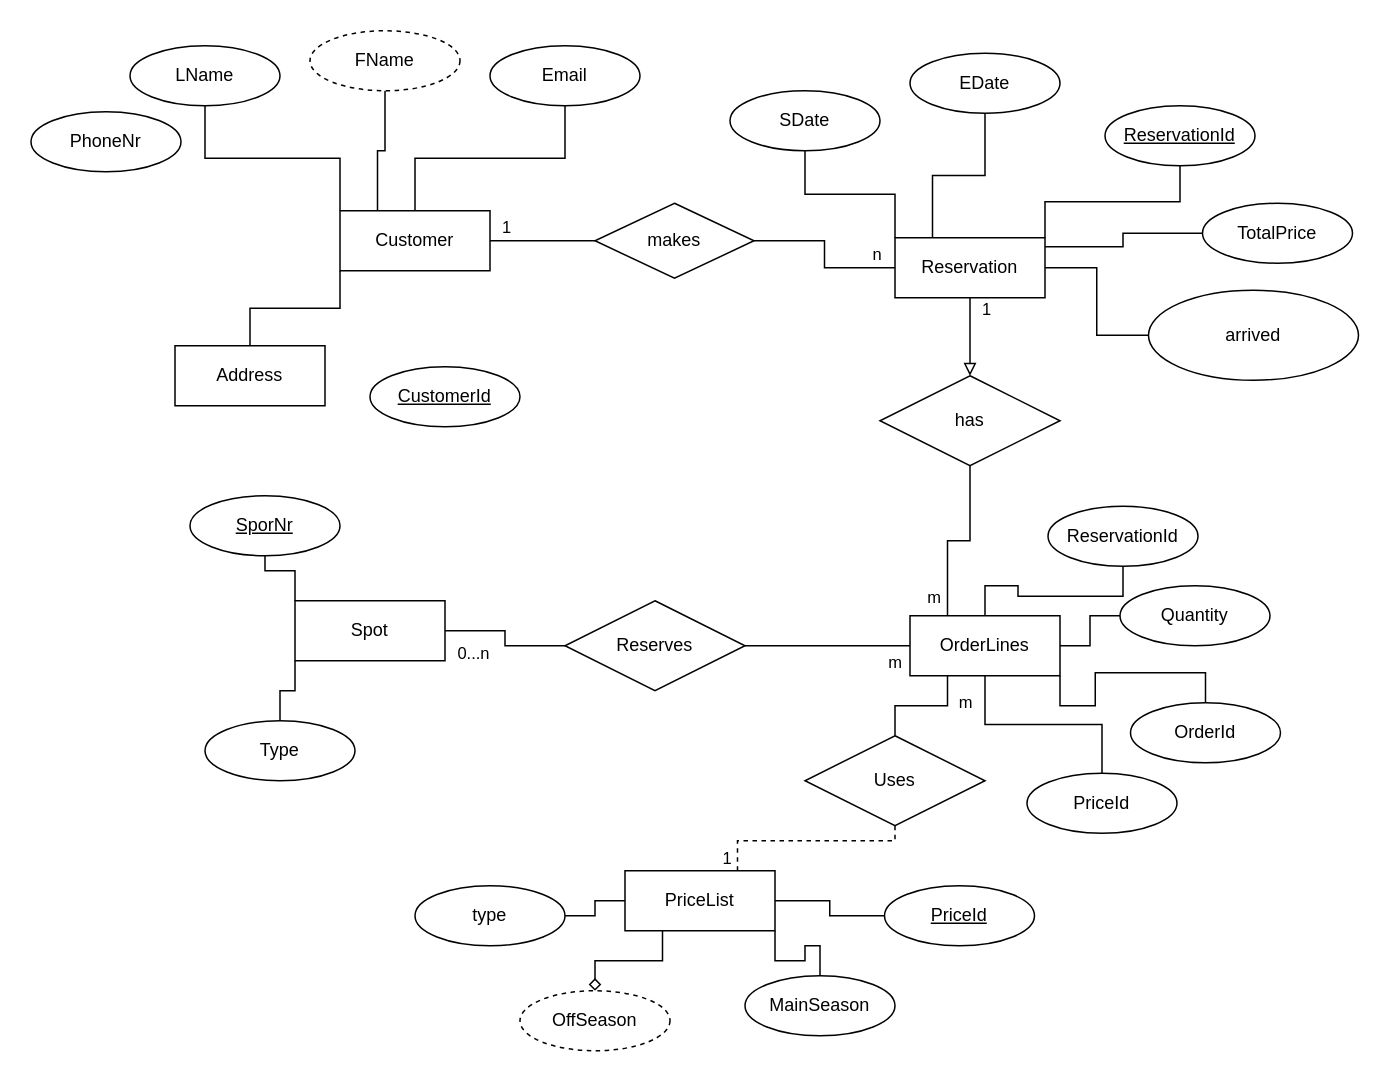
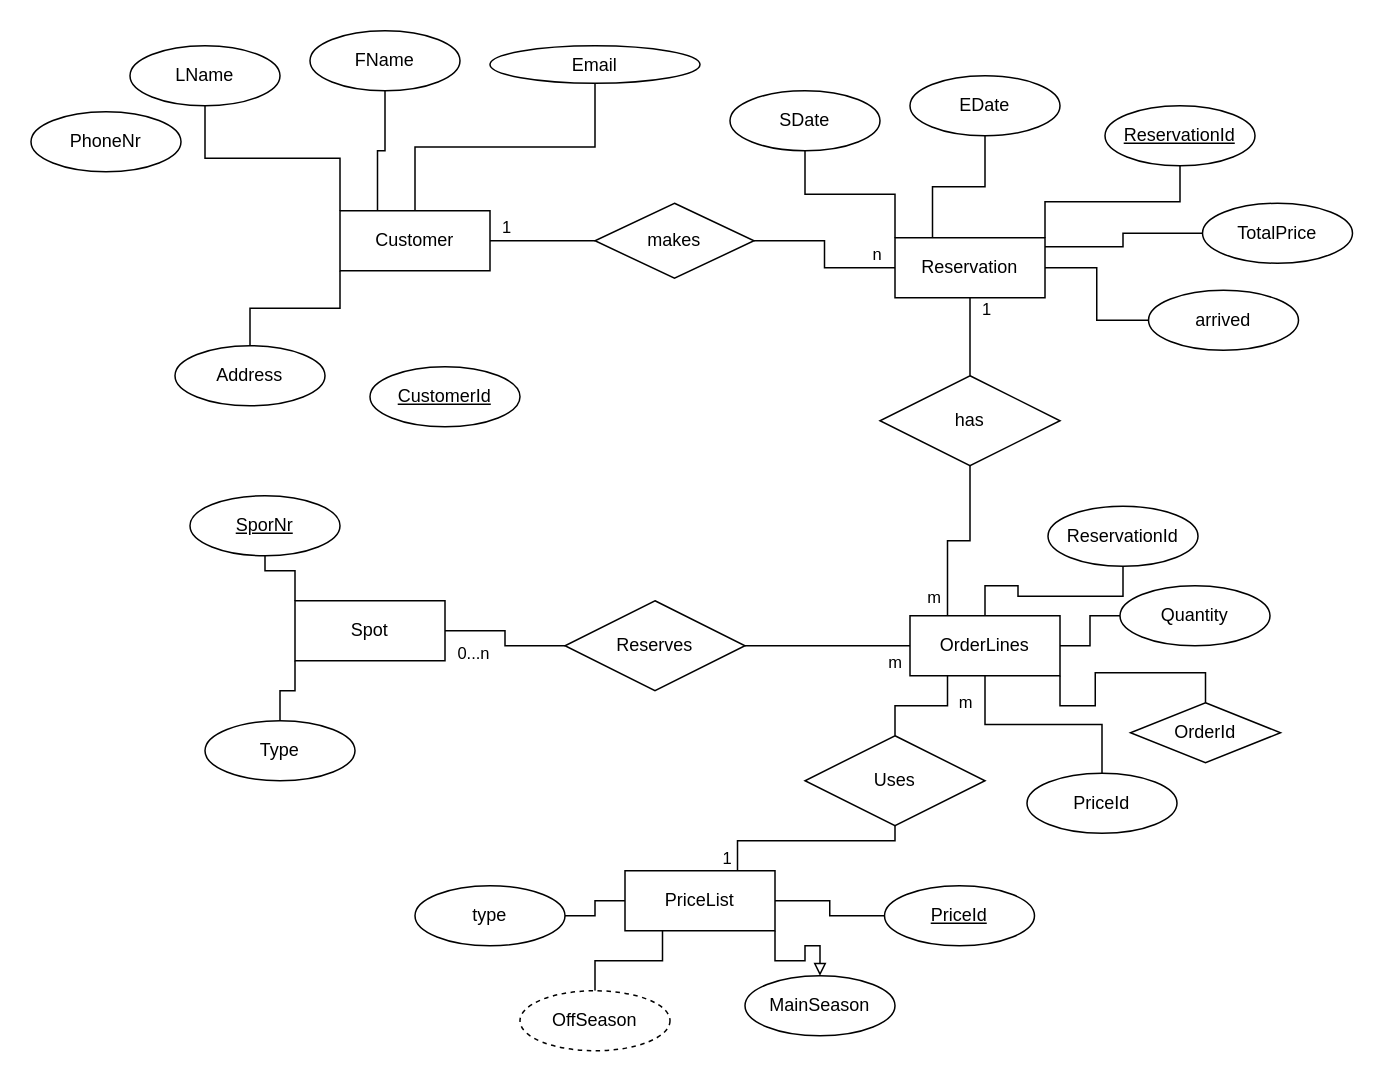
node "FName": style dashed -> solid
node "Email": size 150x60 -> 210x38
node "EDate": moved (985, 83) -> (985, 106)
node "arrived": size 210x90 -> 150x60
edge "Reservation" -> "has": arrowhead block -> none
node "Address": shape rectangle -> ellipse
node "OrderId": shape ellipse -> diamond
edge "Uses" -- "PriceList": style dashed -> solid
edge "PriceList" -- "MainSeason": arrowhead none -> block
edge "PriceList" -> "OffSeason": arrowhead diamond -> none
